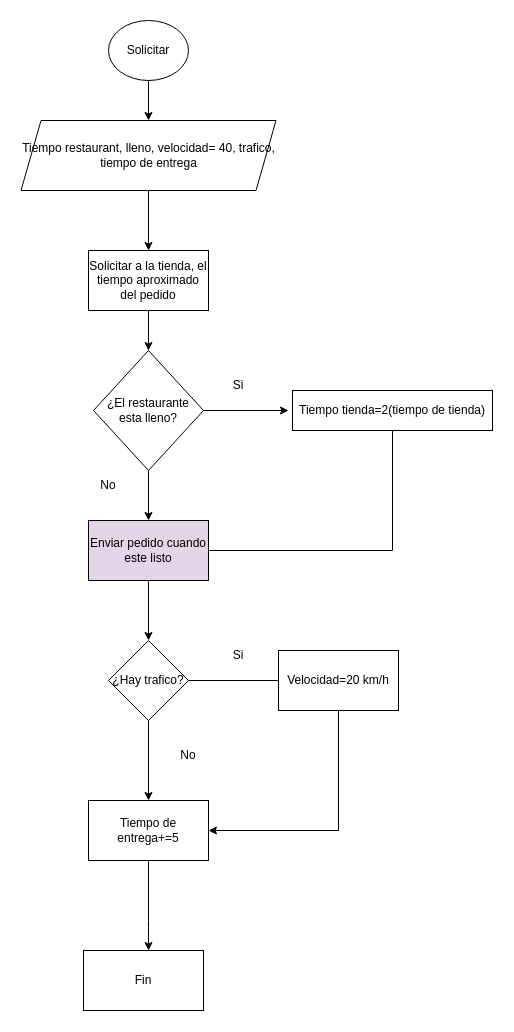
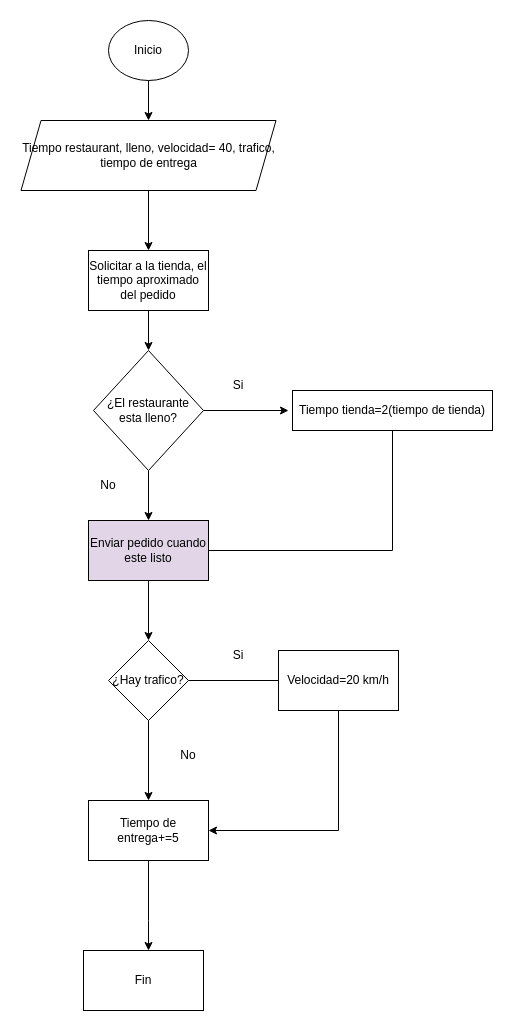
node "Solicitar": label "Solicitar" -> "Inicio"
